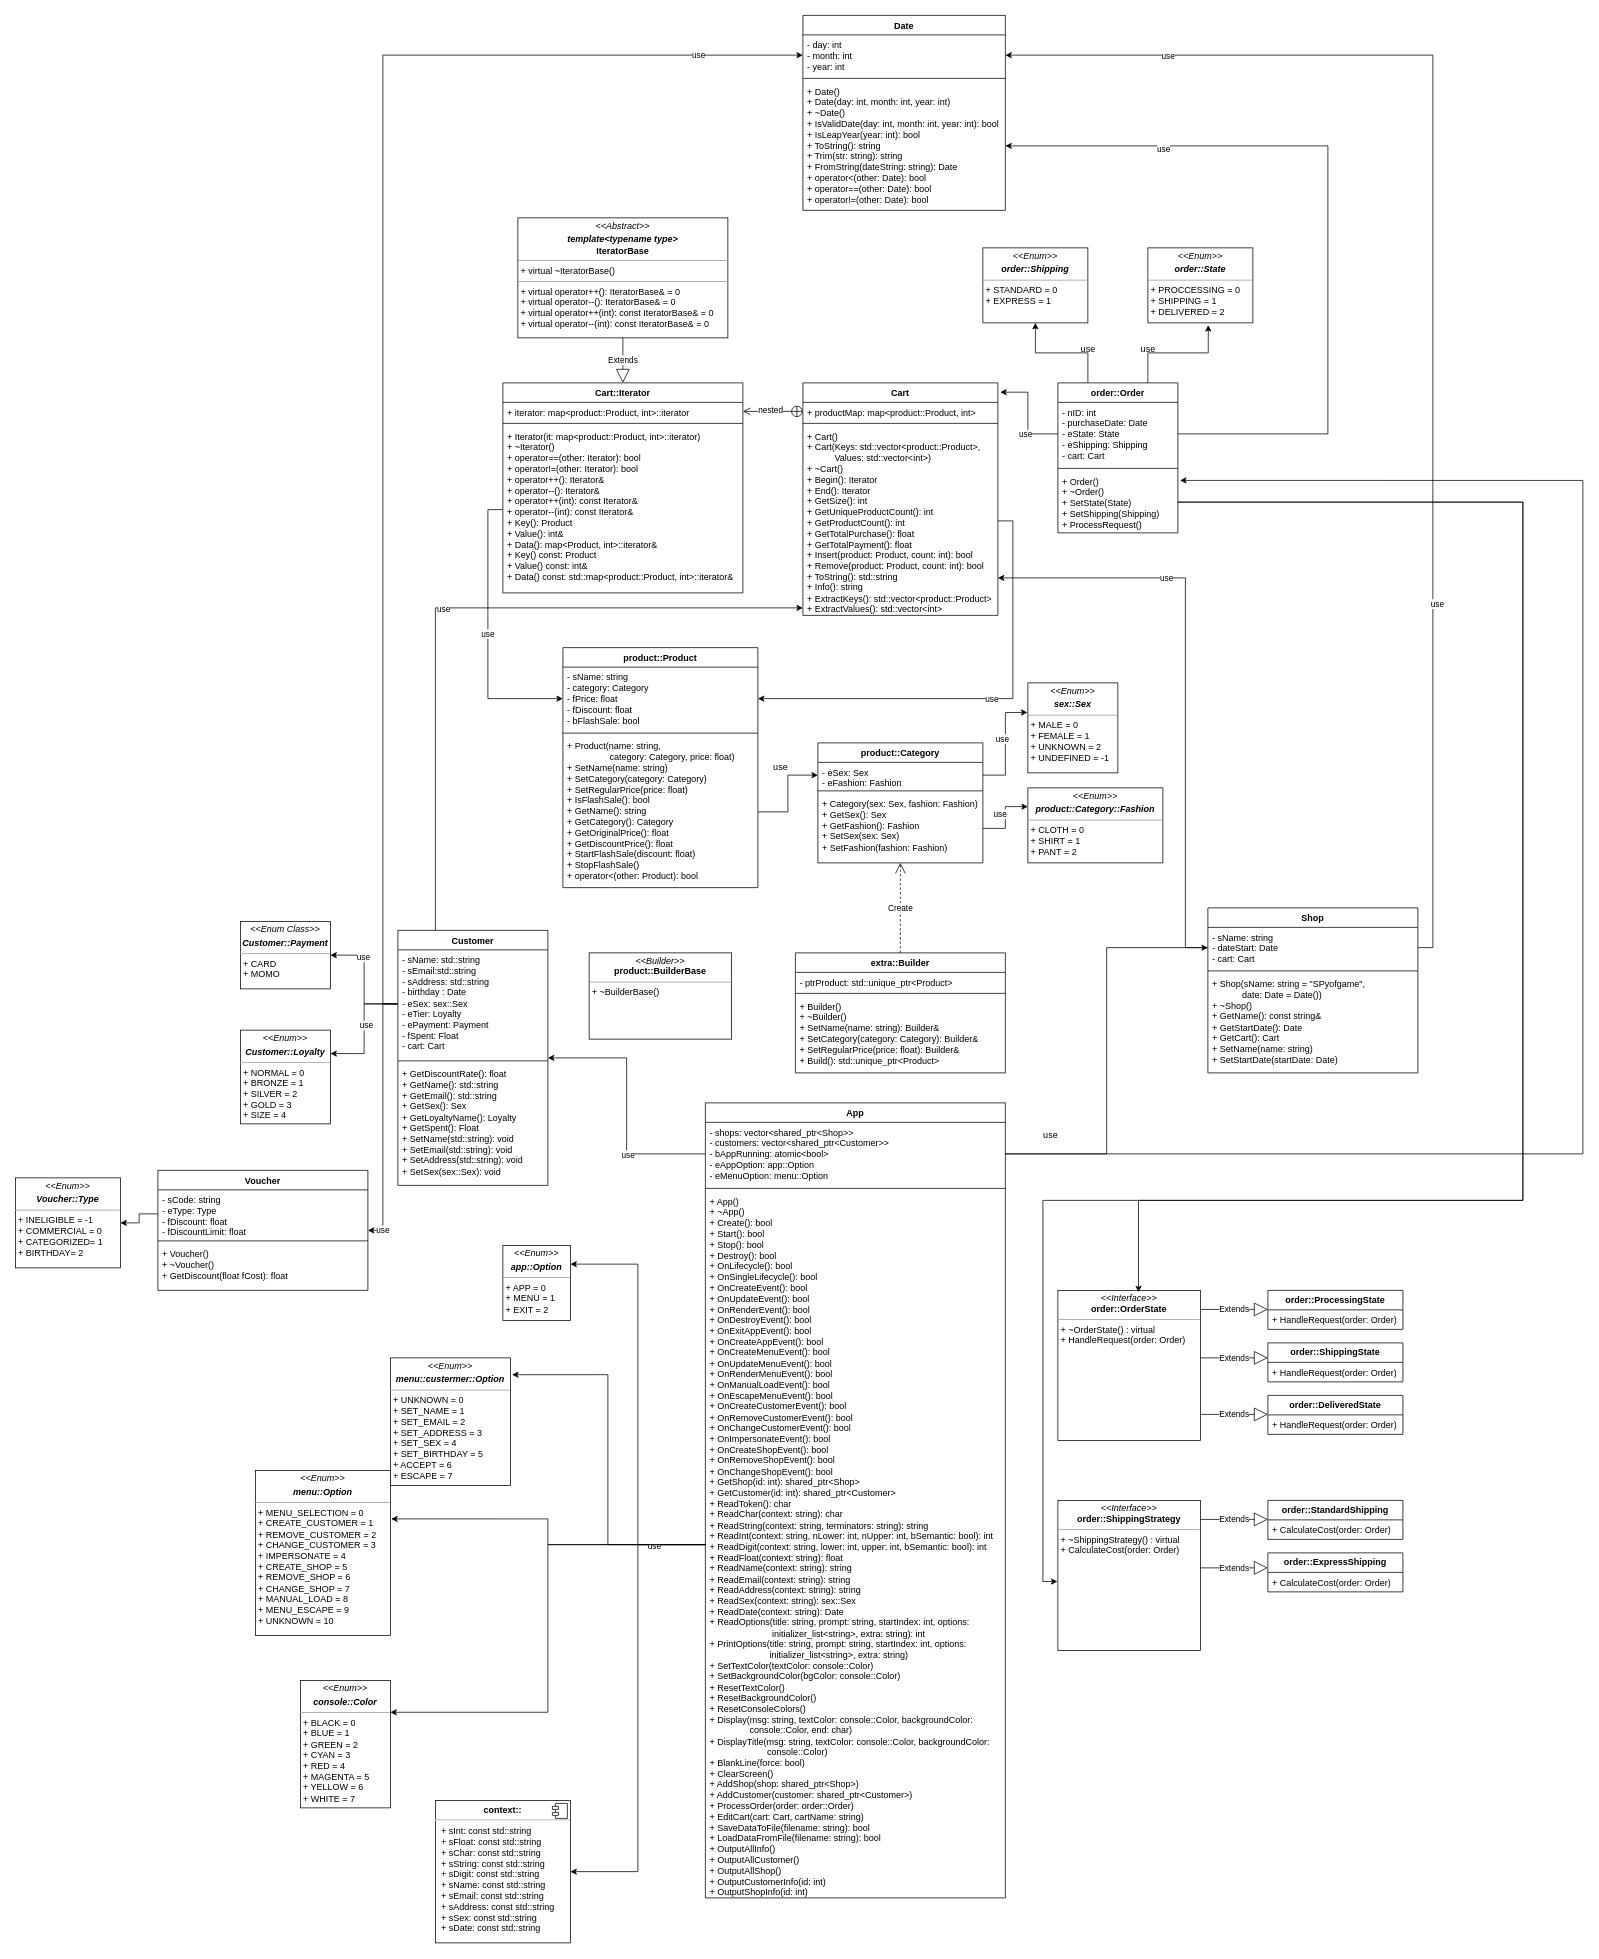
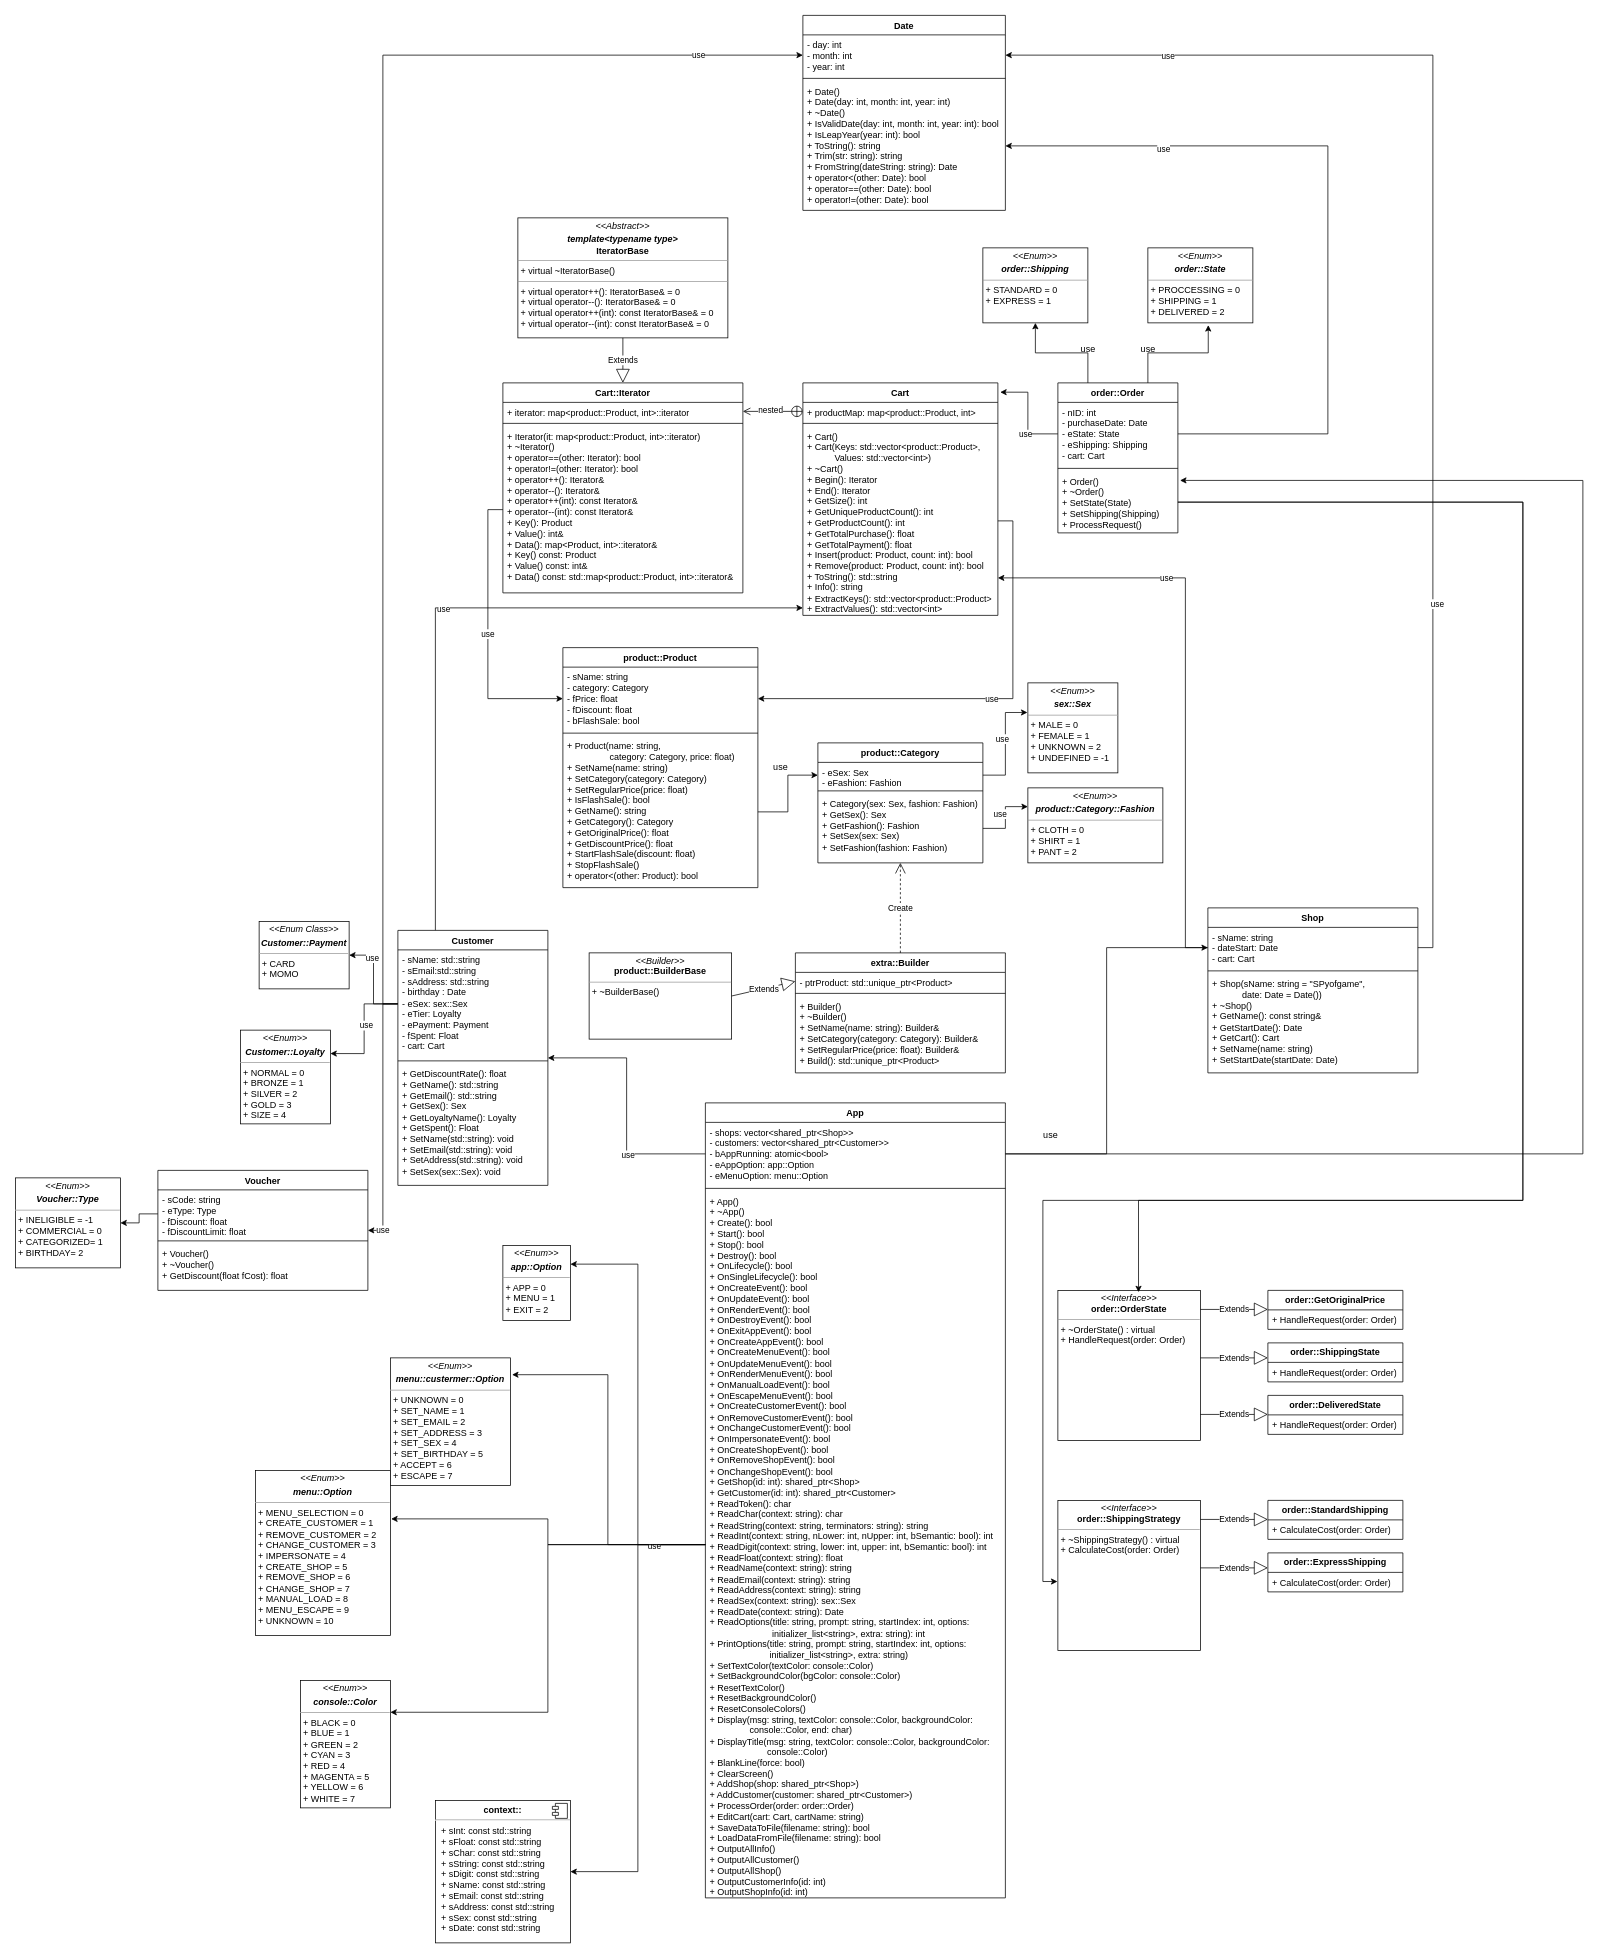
node "<<Enum Class>> Customer::Payment + CARD + MOMO": moved (285, 955) -> (304, 955)
edge "<<Builder>> product::BuilderBase + ~BuilderBase()" -> "- ptrProduct: std::unique_ptr<Product>": added, label "Extends"
node "order::ProcessingState": label "order::ProcessingState" -> "order::GetOriginalPrice"
